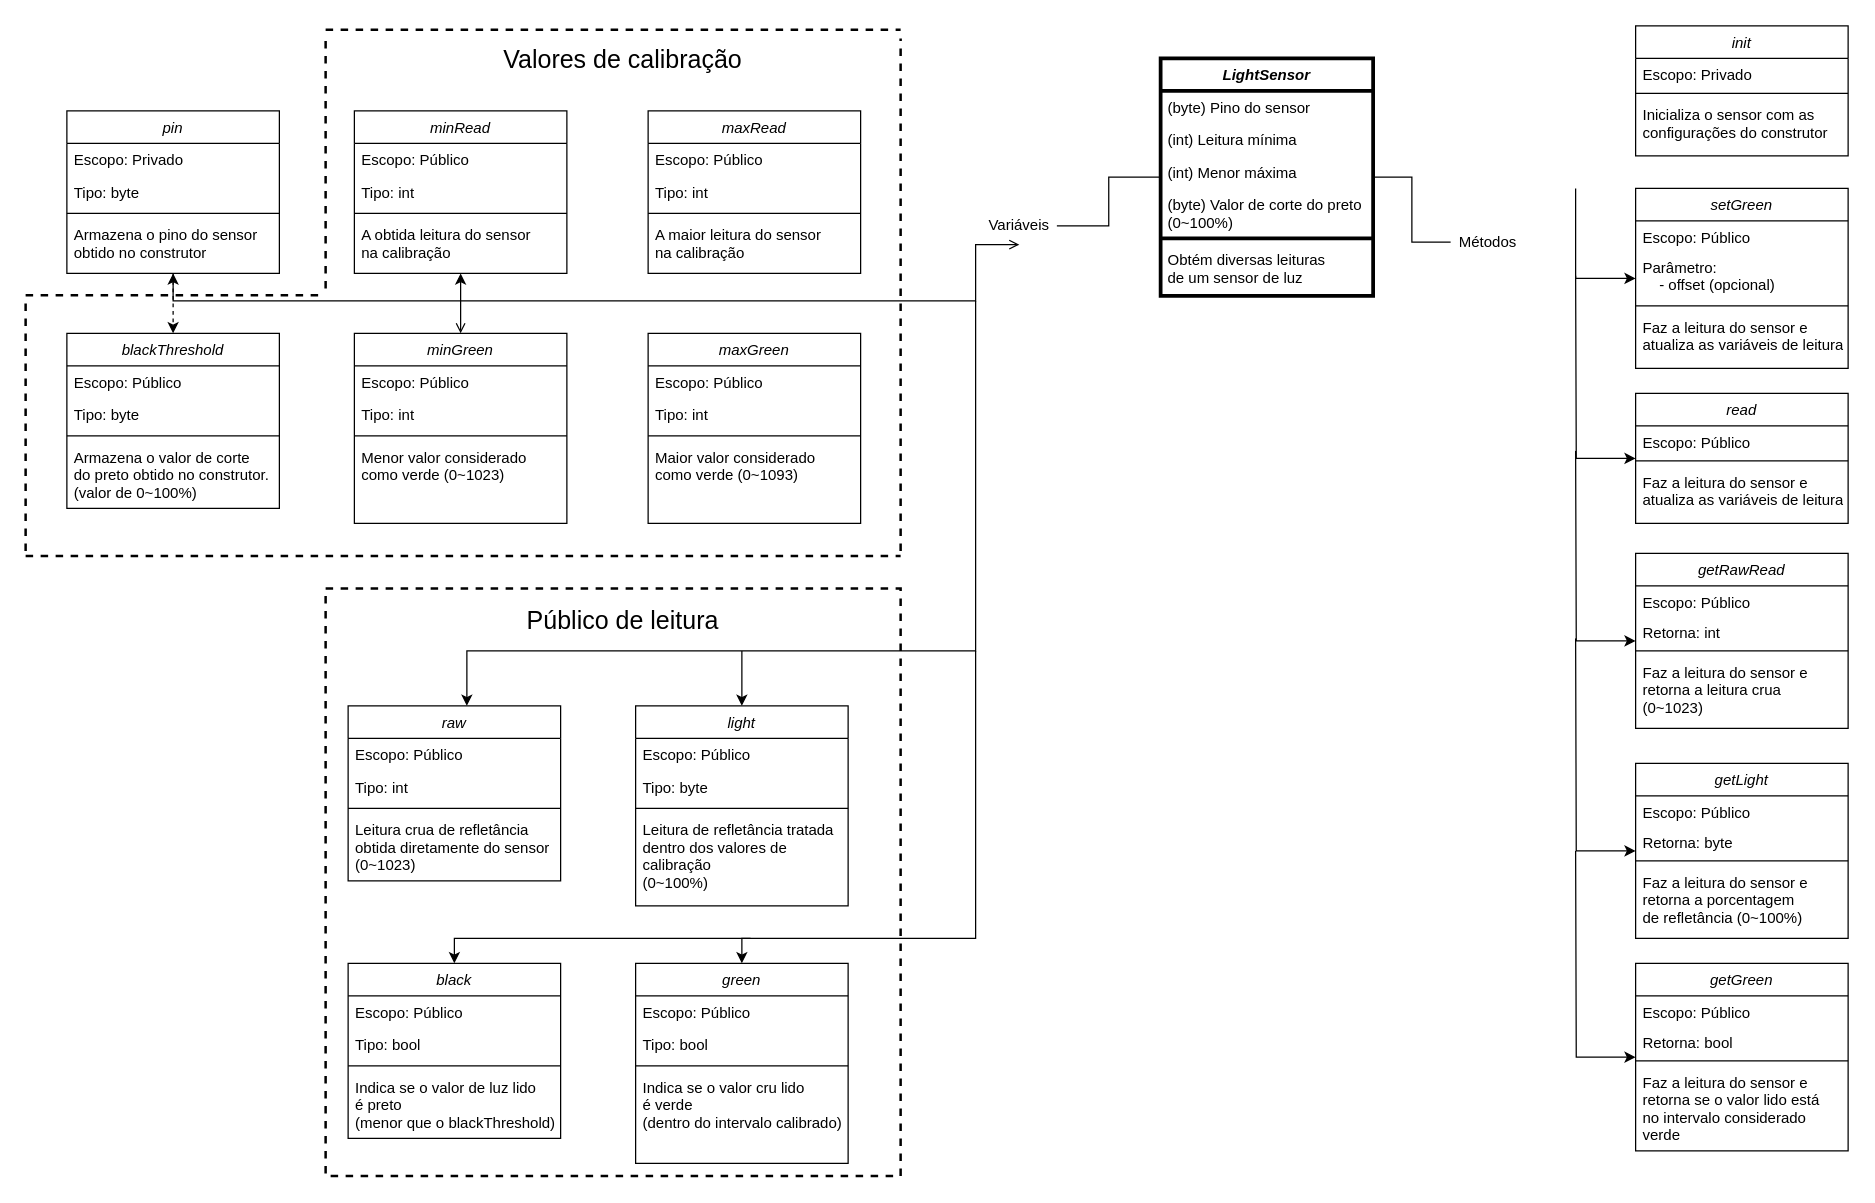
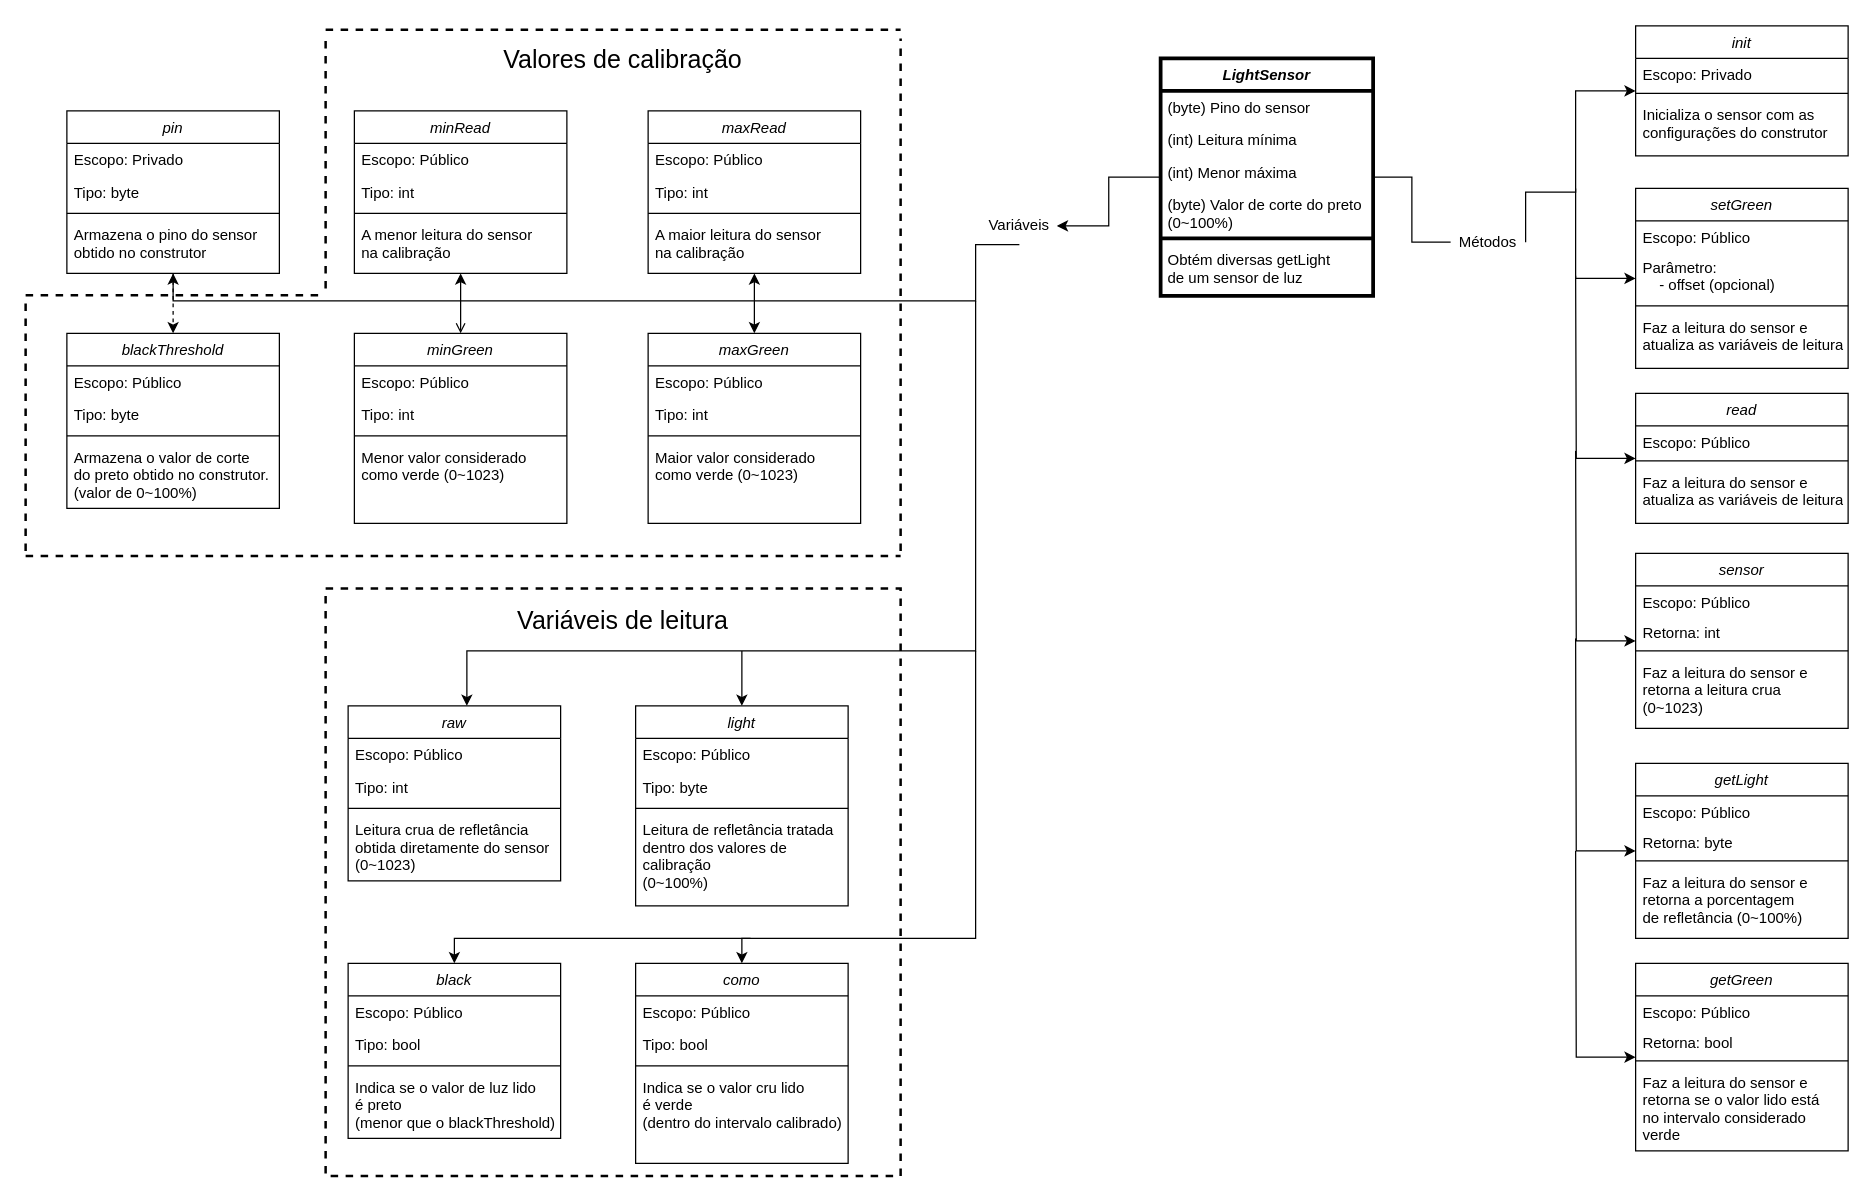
edge "Métodos" -> "init": added
edge "LightSensor" -- "Variáveis": arrowhead none -> classic
node "A obtida leitura do sensor na calibração": label "A obtida leitura do sensor na calibração" -> "A menor leitura do sensor na calibração"
edge "pin" -- "Variáveis": arrowhead open -> none
node "Obtém diversas leituras de um sensor de luz": label "Obtém diversas leituras de um sensor de luz" -> "Obtém diversas getLight de um sensor de luz"
edge "maxRead" -- "maxGreen": added
node "Maior valor considerado como verde (0~1093)": label "Maior valor considerado como verde (0~1093)" -> "Maior valor considerado como verde (0~1023)"
node "getRawRead": label "getRawRead" -> "sensor"
node "Público de leitura": label "Público de leitura" -> "Variáveis de leitura"
node "green": label "green" -> "como"
